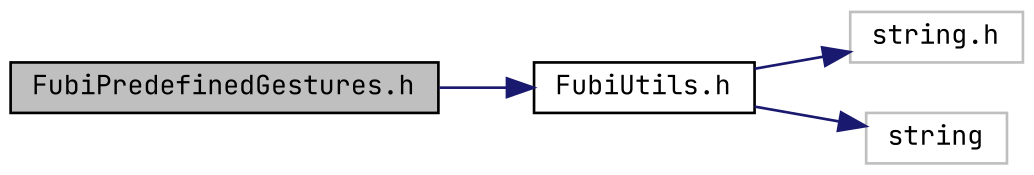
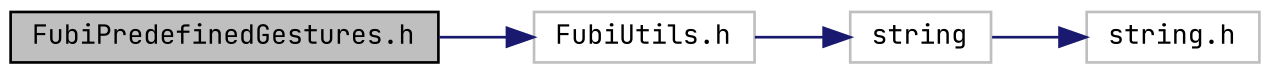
edge "FubiUtils.h" -> "string.h": now "string" -> "string.h"
node "FubiUtils.h": color black -> grey75
